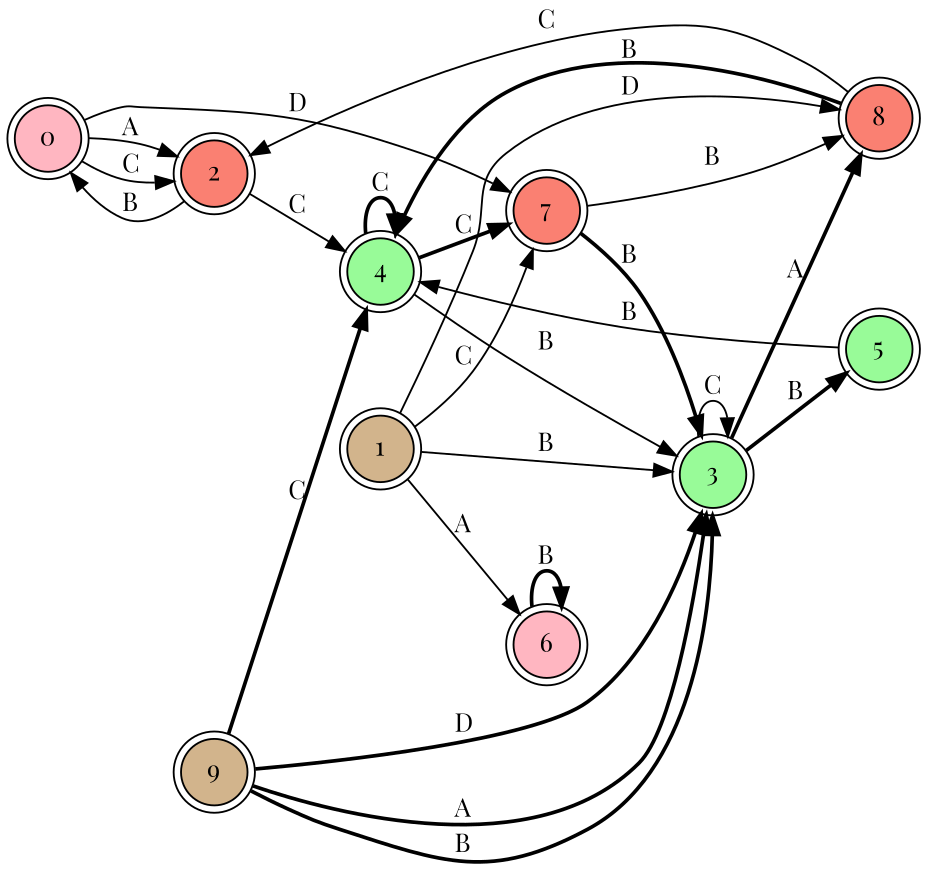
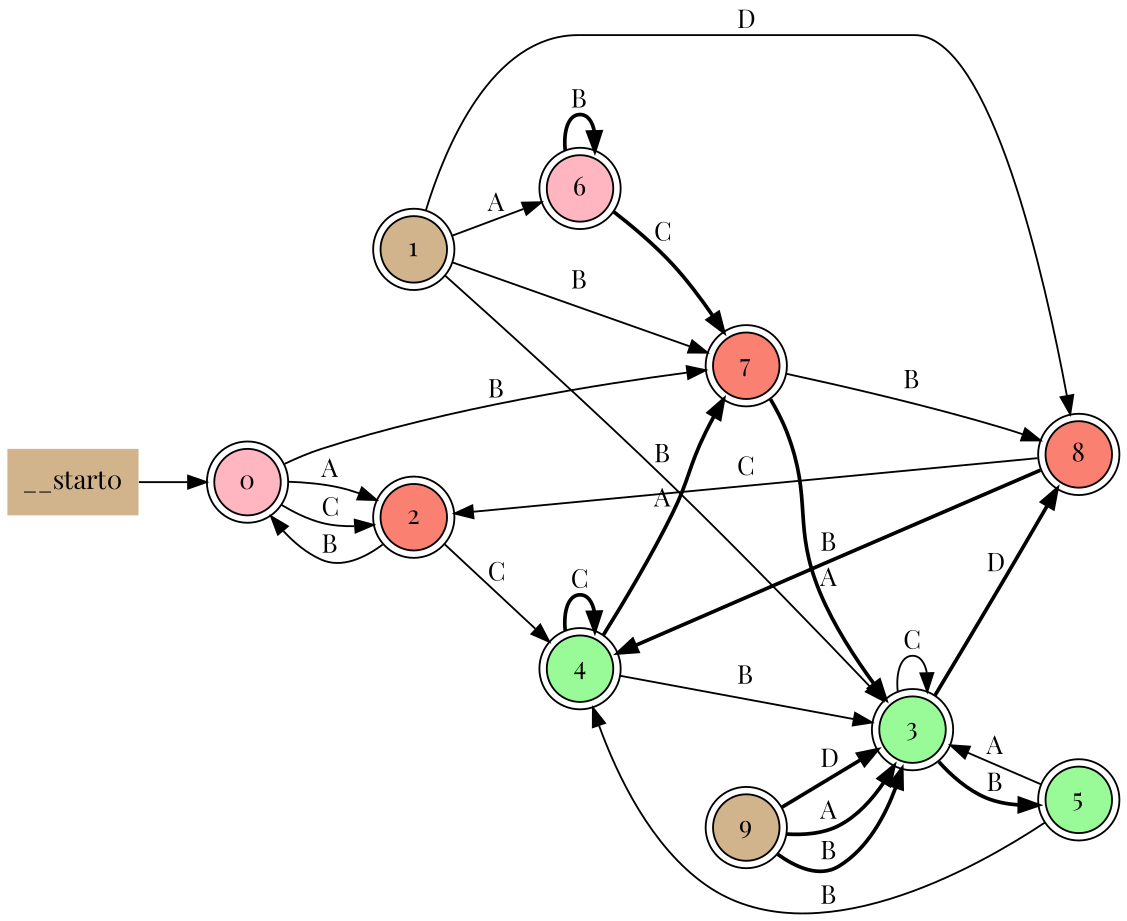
edge "0" -> "7": label "D" -> "B"
edge "4" -> "7": label "C" -> "A"
edge "7" -> "3": label "B" -> "A"
edge "6" -> "7": added, label "C"
edge "3" -> "8": label "A" -> "D"
edge "1" -> "7": label "C" -> "B"
node "__start0": added
edge "9" -> "4": removed, label "C"
edge "5" -> "3": added, label "A"
